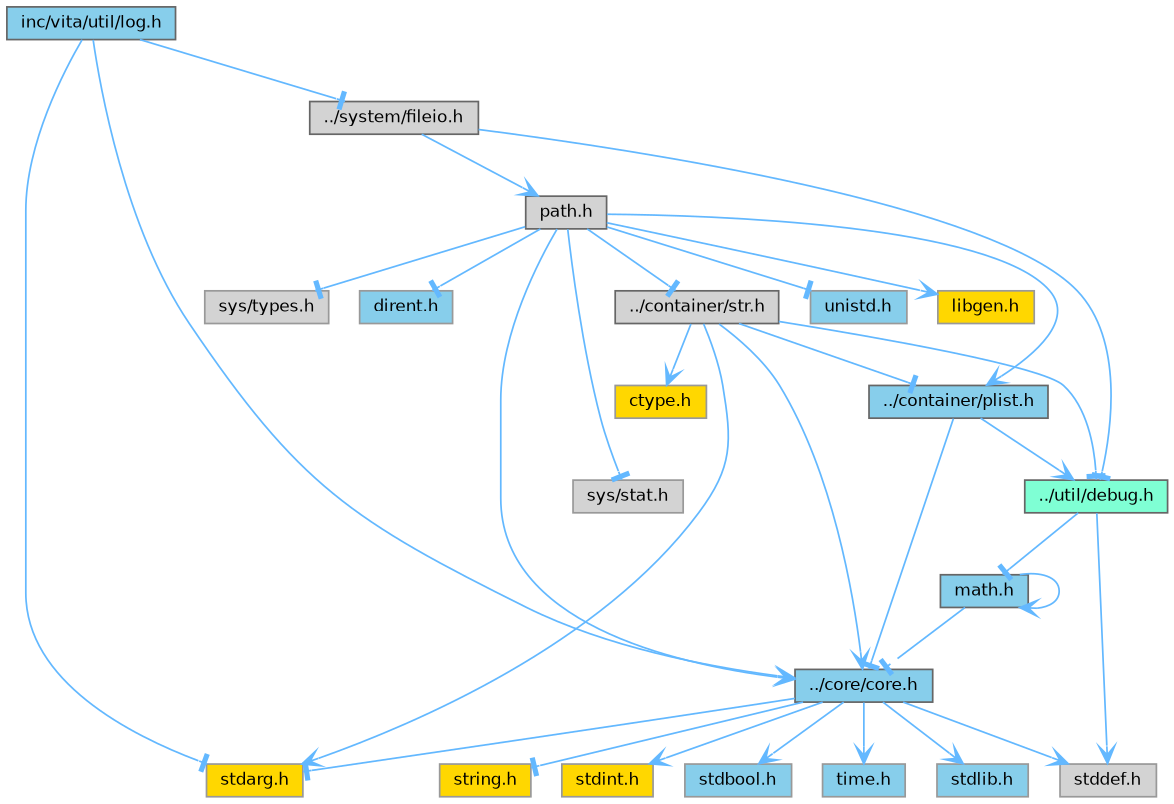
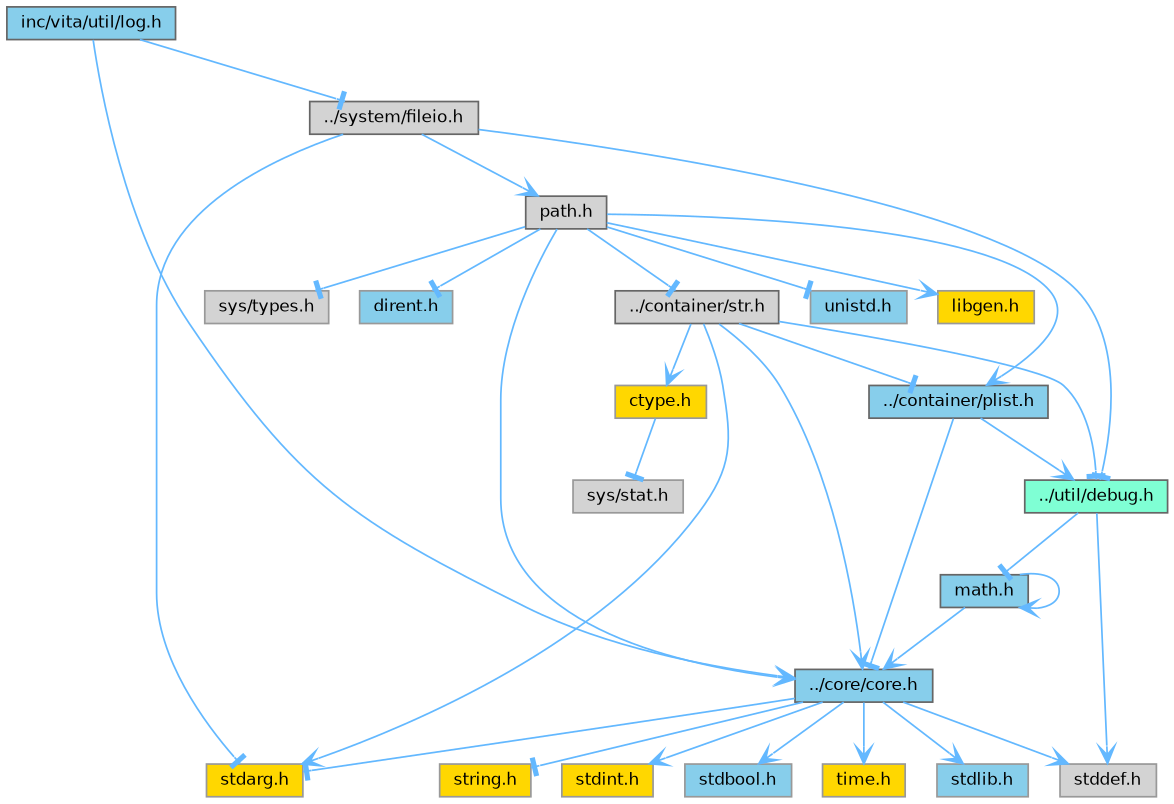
edge "path.h" -> "sys/stat.h": now "ctype.h" -> "sys/stat.h"
edge "inc/vita/util/log.h" -> "stdarg.h": now "../system/fileio.h" -> "stdarg.h"
edge "math.h" -> "../core/core.h": arrowhead tee -> vee
node "time.h": fillcolor skyblue -> gold
